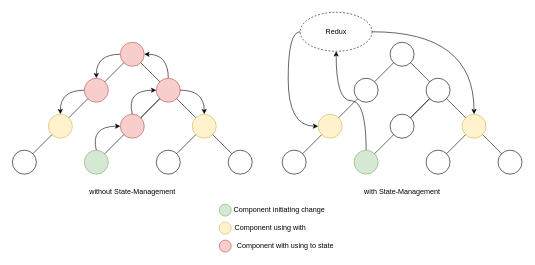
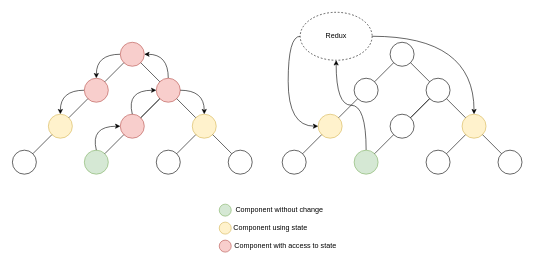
node "Redux": size 72x39 -> 72x48
node "without State-Management": removed
node "with State-Management": removed
node "Component initiating change": label "Component initiating change" -> "Component without change"
node "Component using with": label "Component using with" -> "Component using state"
node "Component with using to state": label "Component with using to state" -> "Component with access to state"
